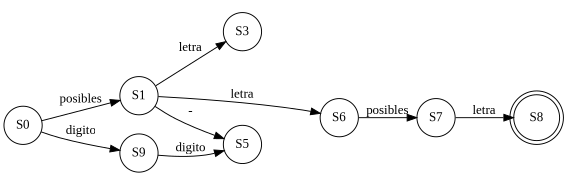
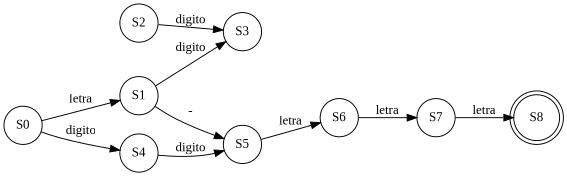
node "S2": added
edge "S1" -> "S3": label "letra" -> "digito"
edge "S0" -> "S1": label "posibles" -> "letra"
edge "S1" -> "S6": now "S5" -> "S6"
edge "S6" -> "S7": label "posibles" -> "letra"
node "S9": label "S9" -> "S4"
